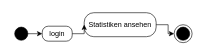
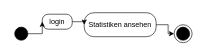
node "login": moved (57, 34) -> (57, 22)
